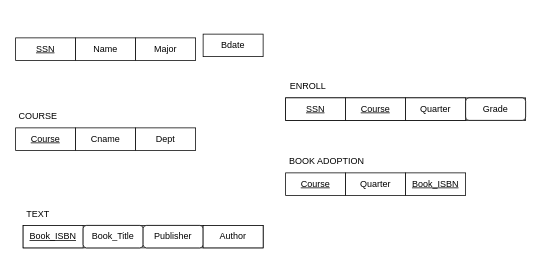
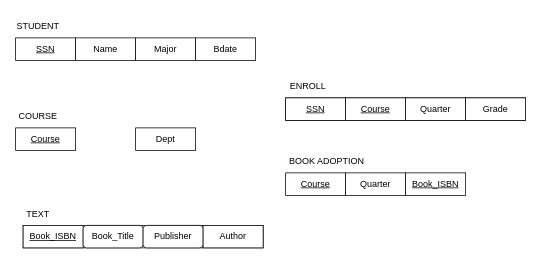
node "STUDENT": added
node "Bdate": moved (233, 45) -> (225, 49)
node "Grade": shape rounded rectangle -> rectangle
node "Cname": removed
